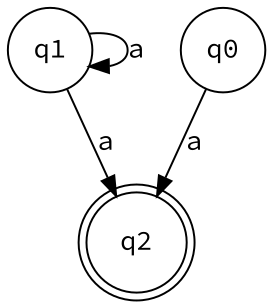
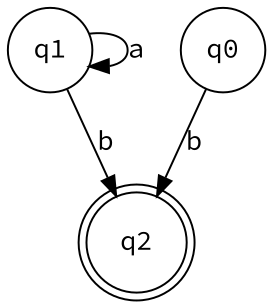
edge "q1" -> "q2": label "a" -> "b"
edge "q0" -> "q2": label "a" -> "b"
